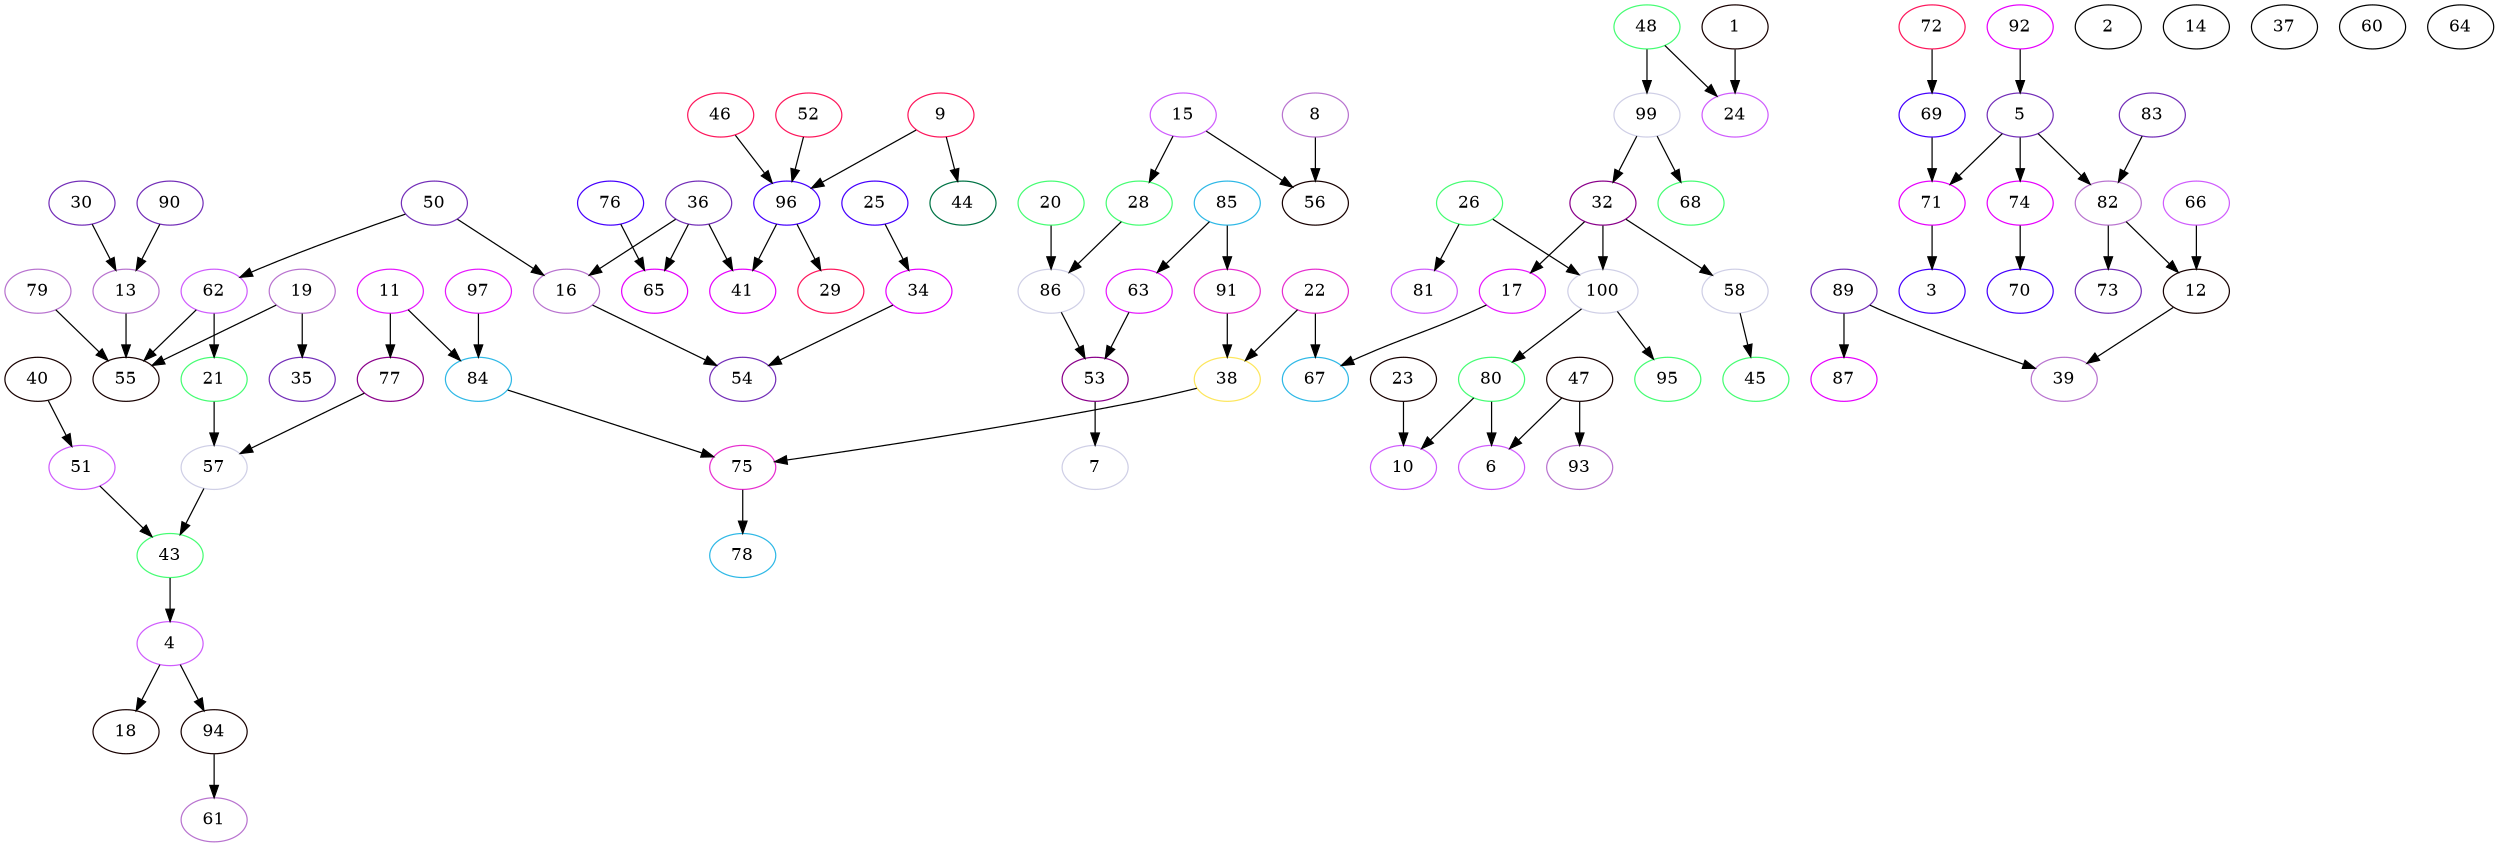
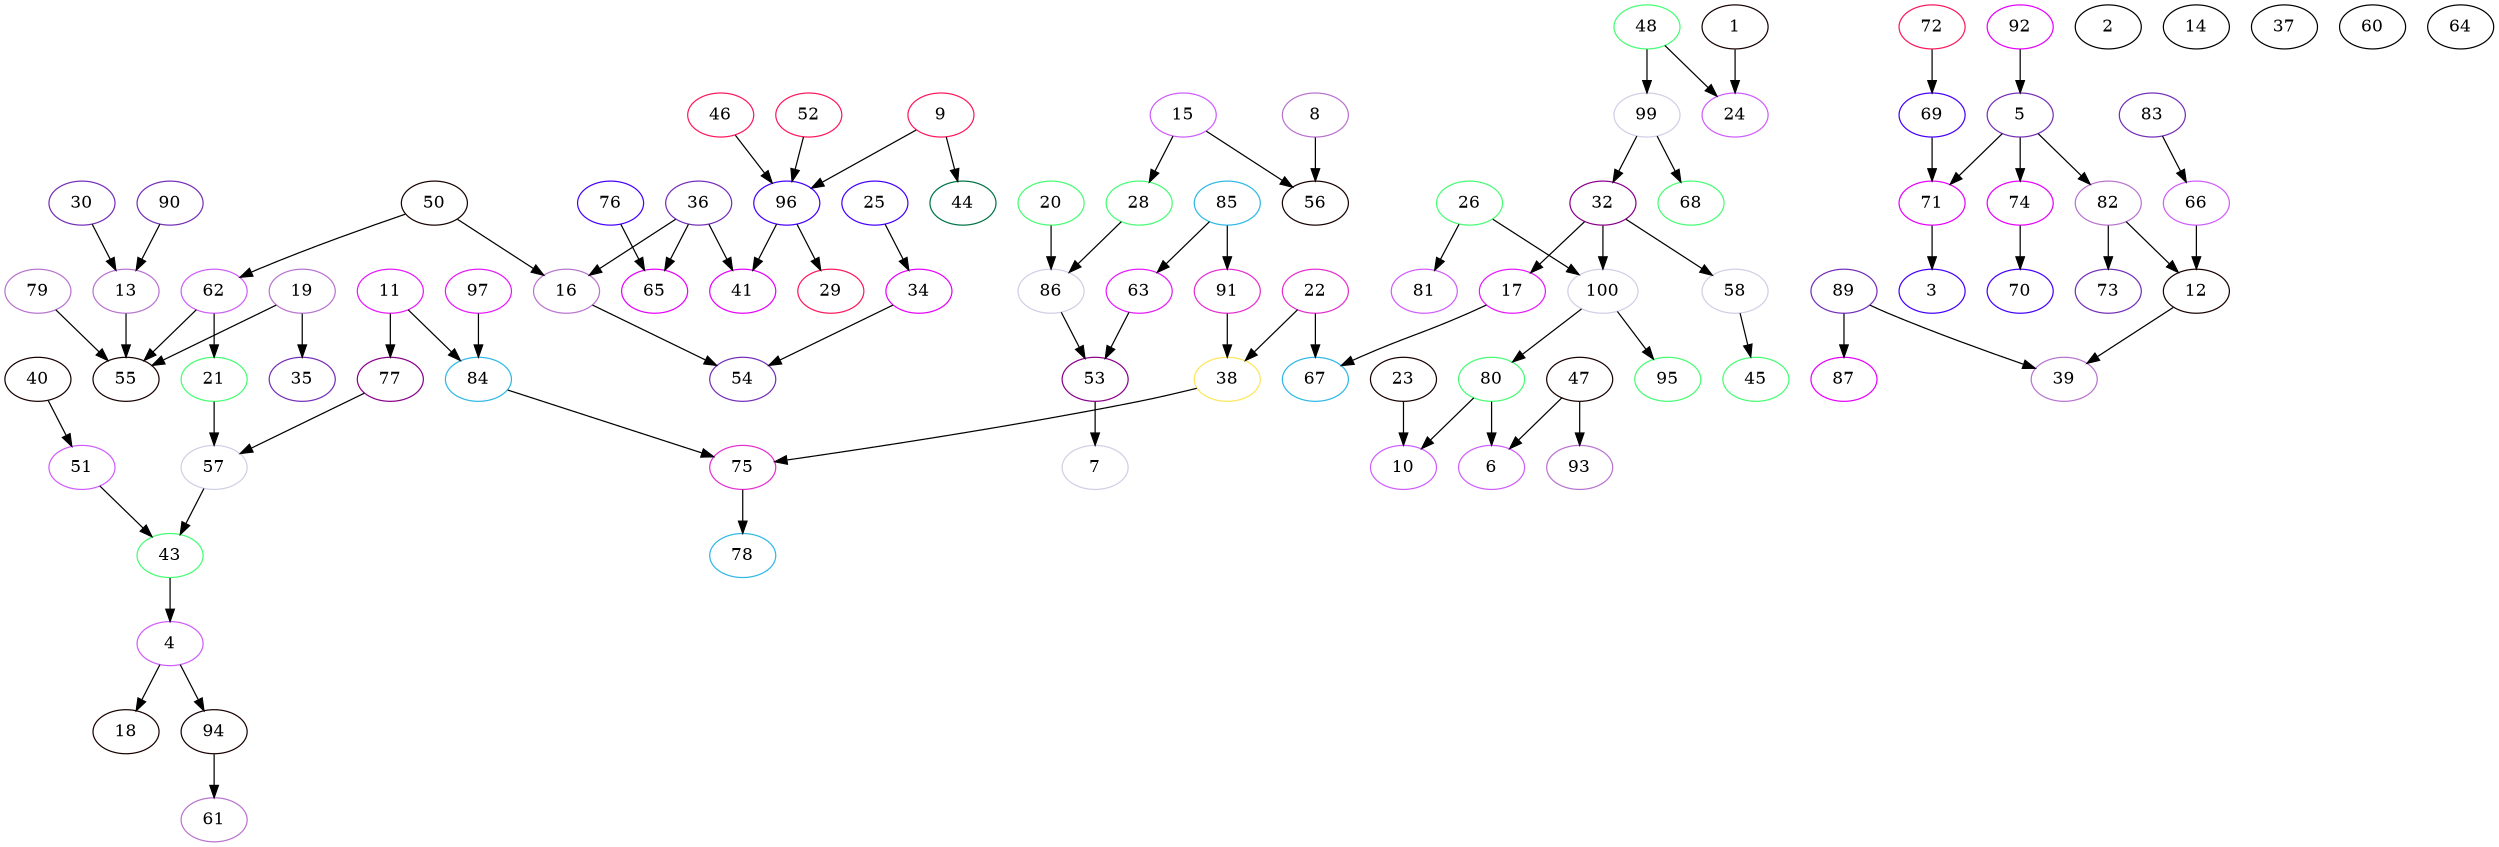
edge "83" -> "82": now "83" -> "66"
node "50": color #732eb8 -> #170000
